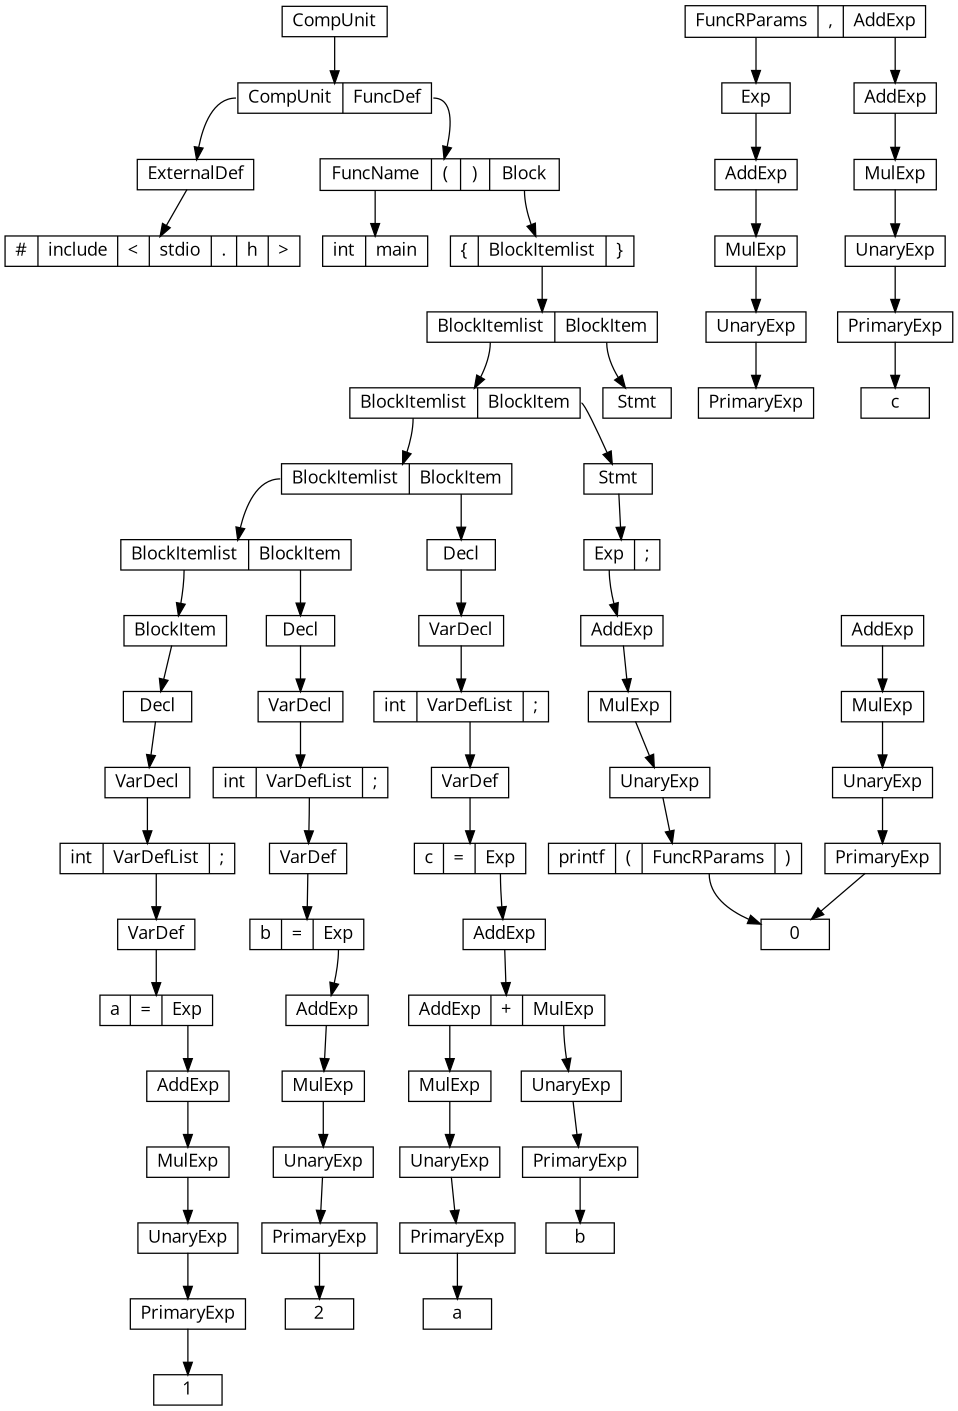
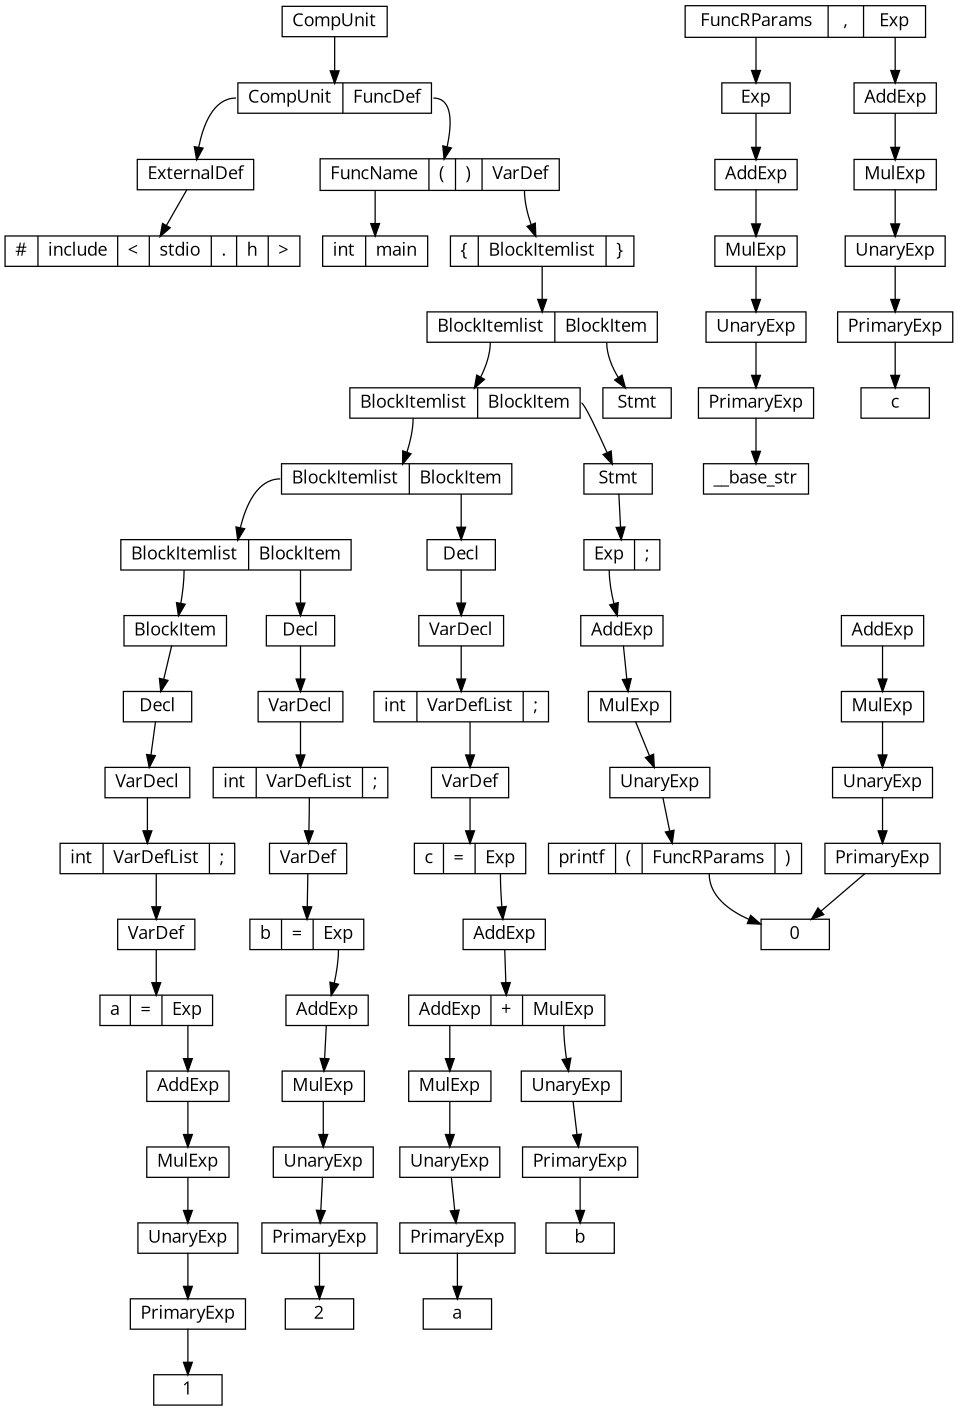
node "FuncRParams": text "AddExp" -> "Exp"
node "FuncName": text "Block" -> "VarDef"
node "__base_str": added
